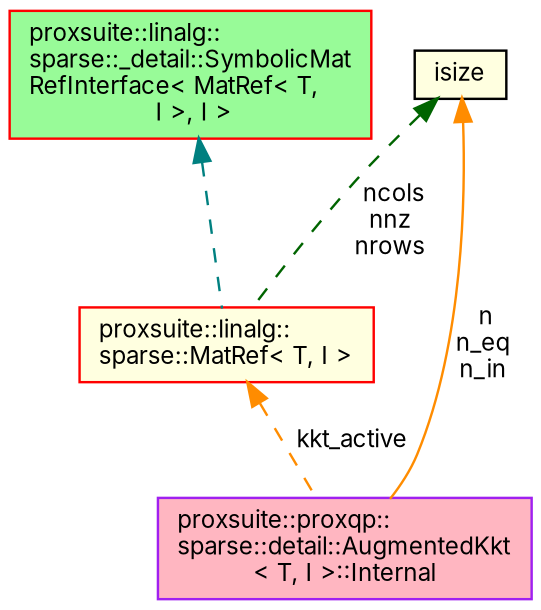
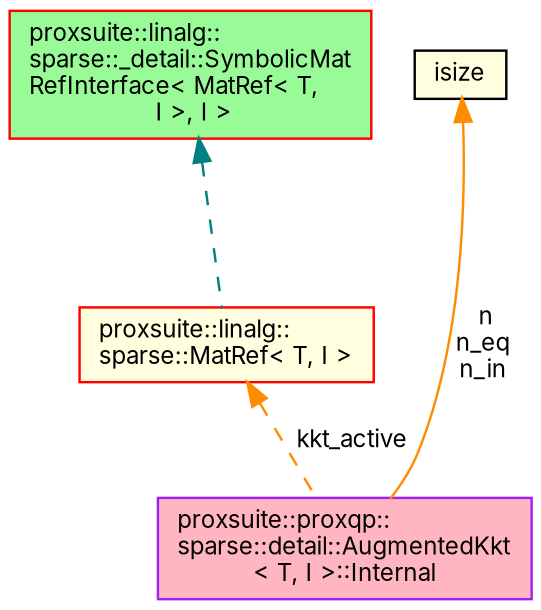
edge "proxsuite::linalg:: sparse::MatRef< T, I >" -> "isize": removed, label "ncols nnz nrows"
